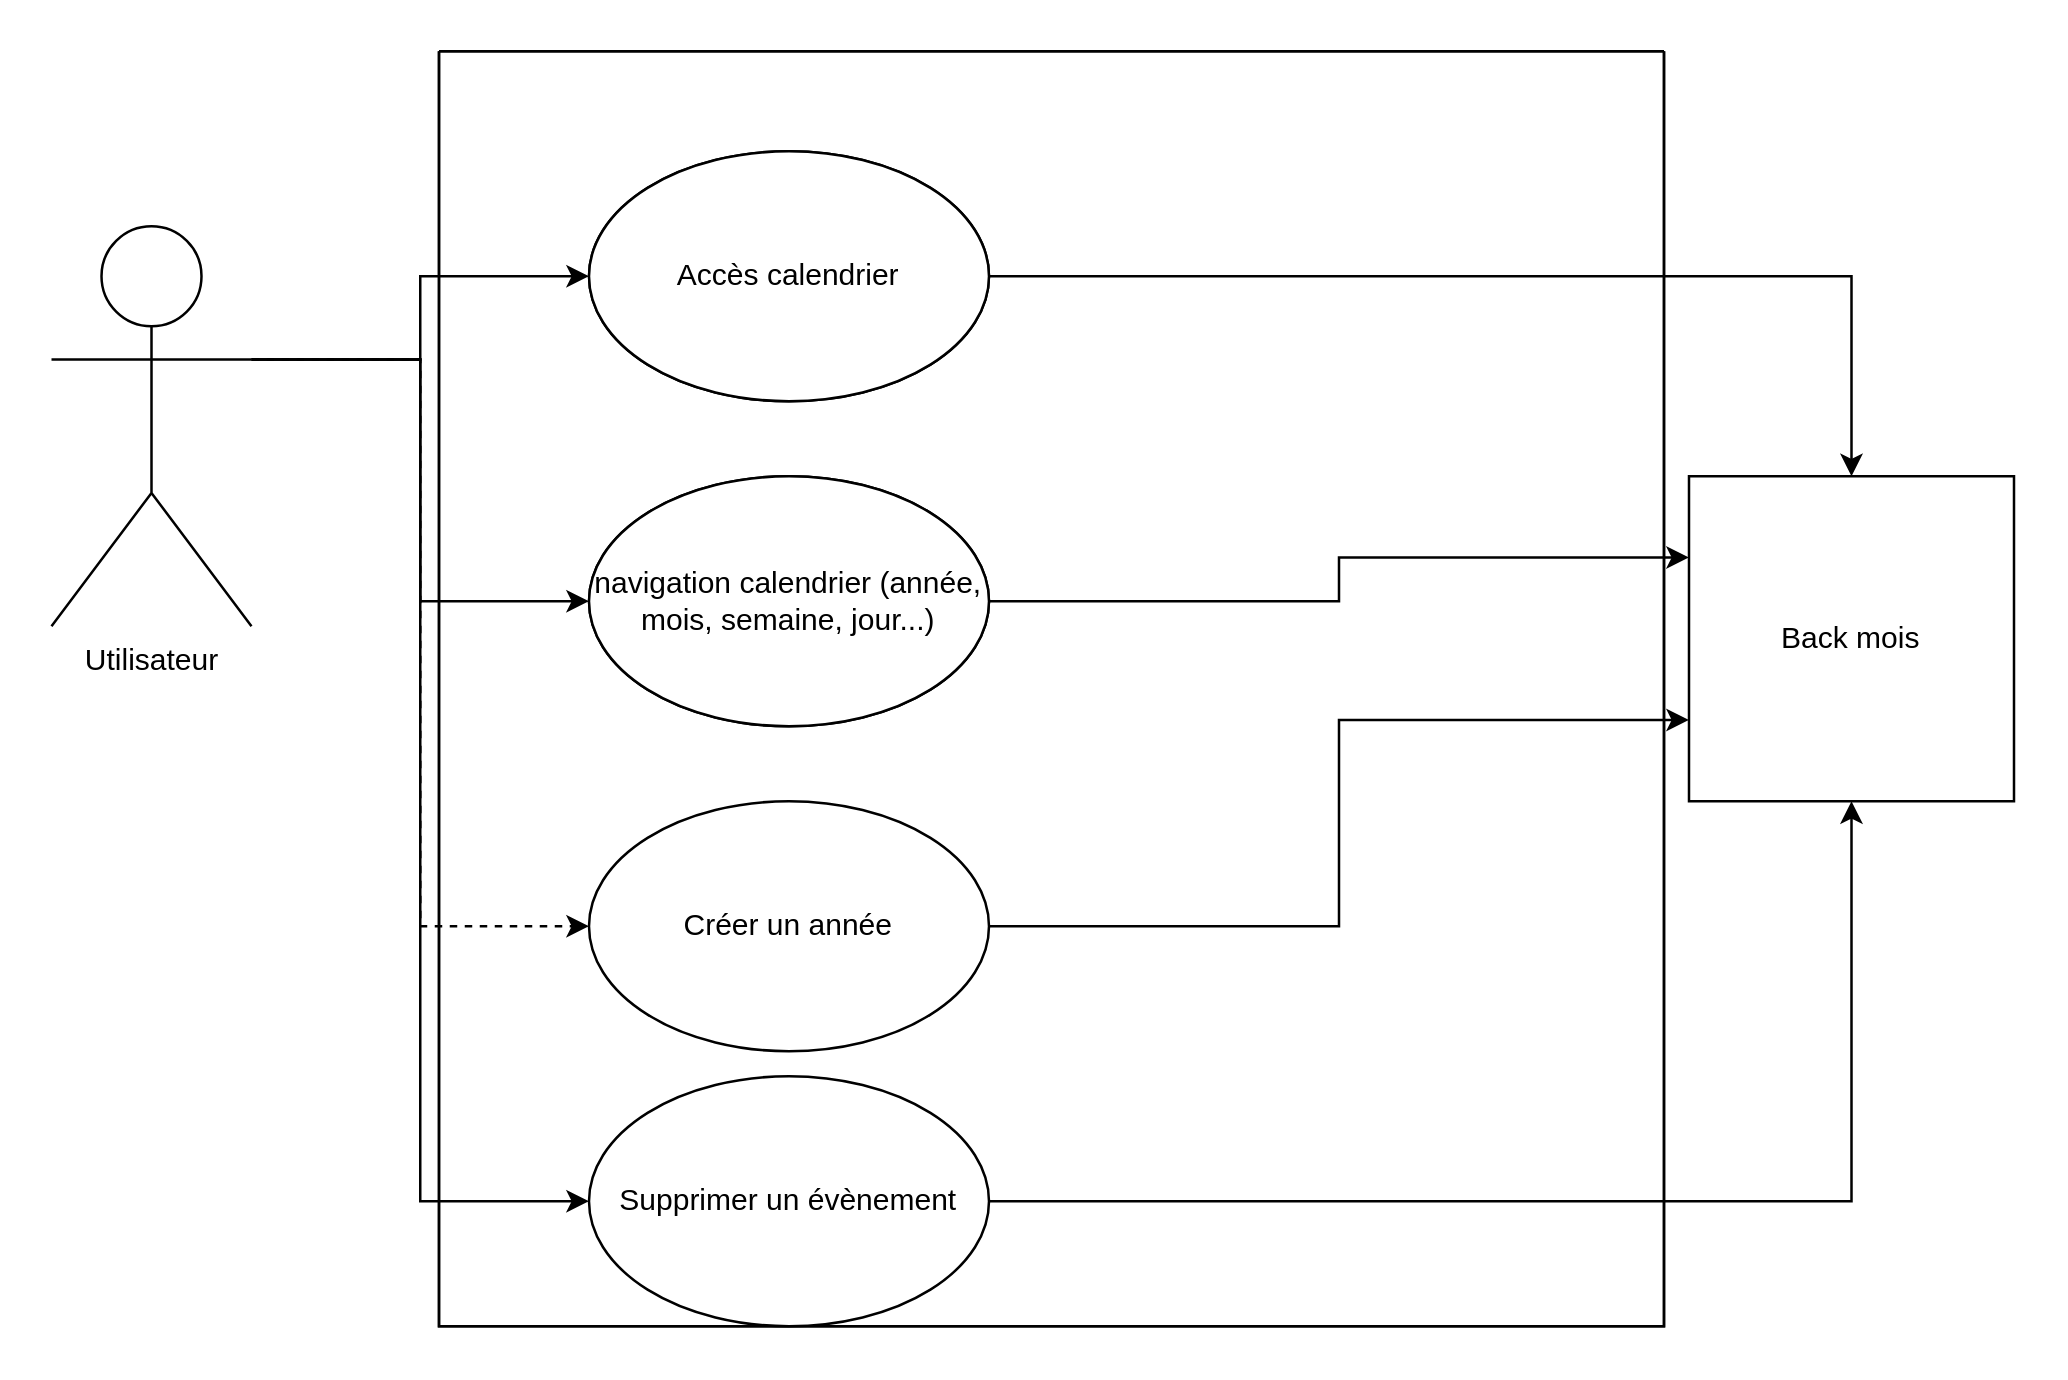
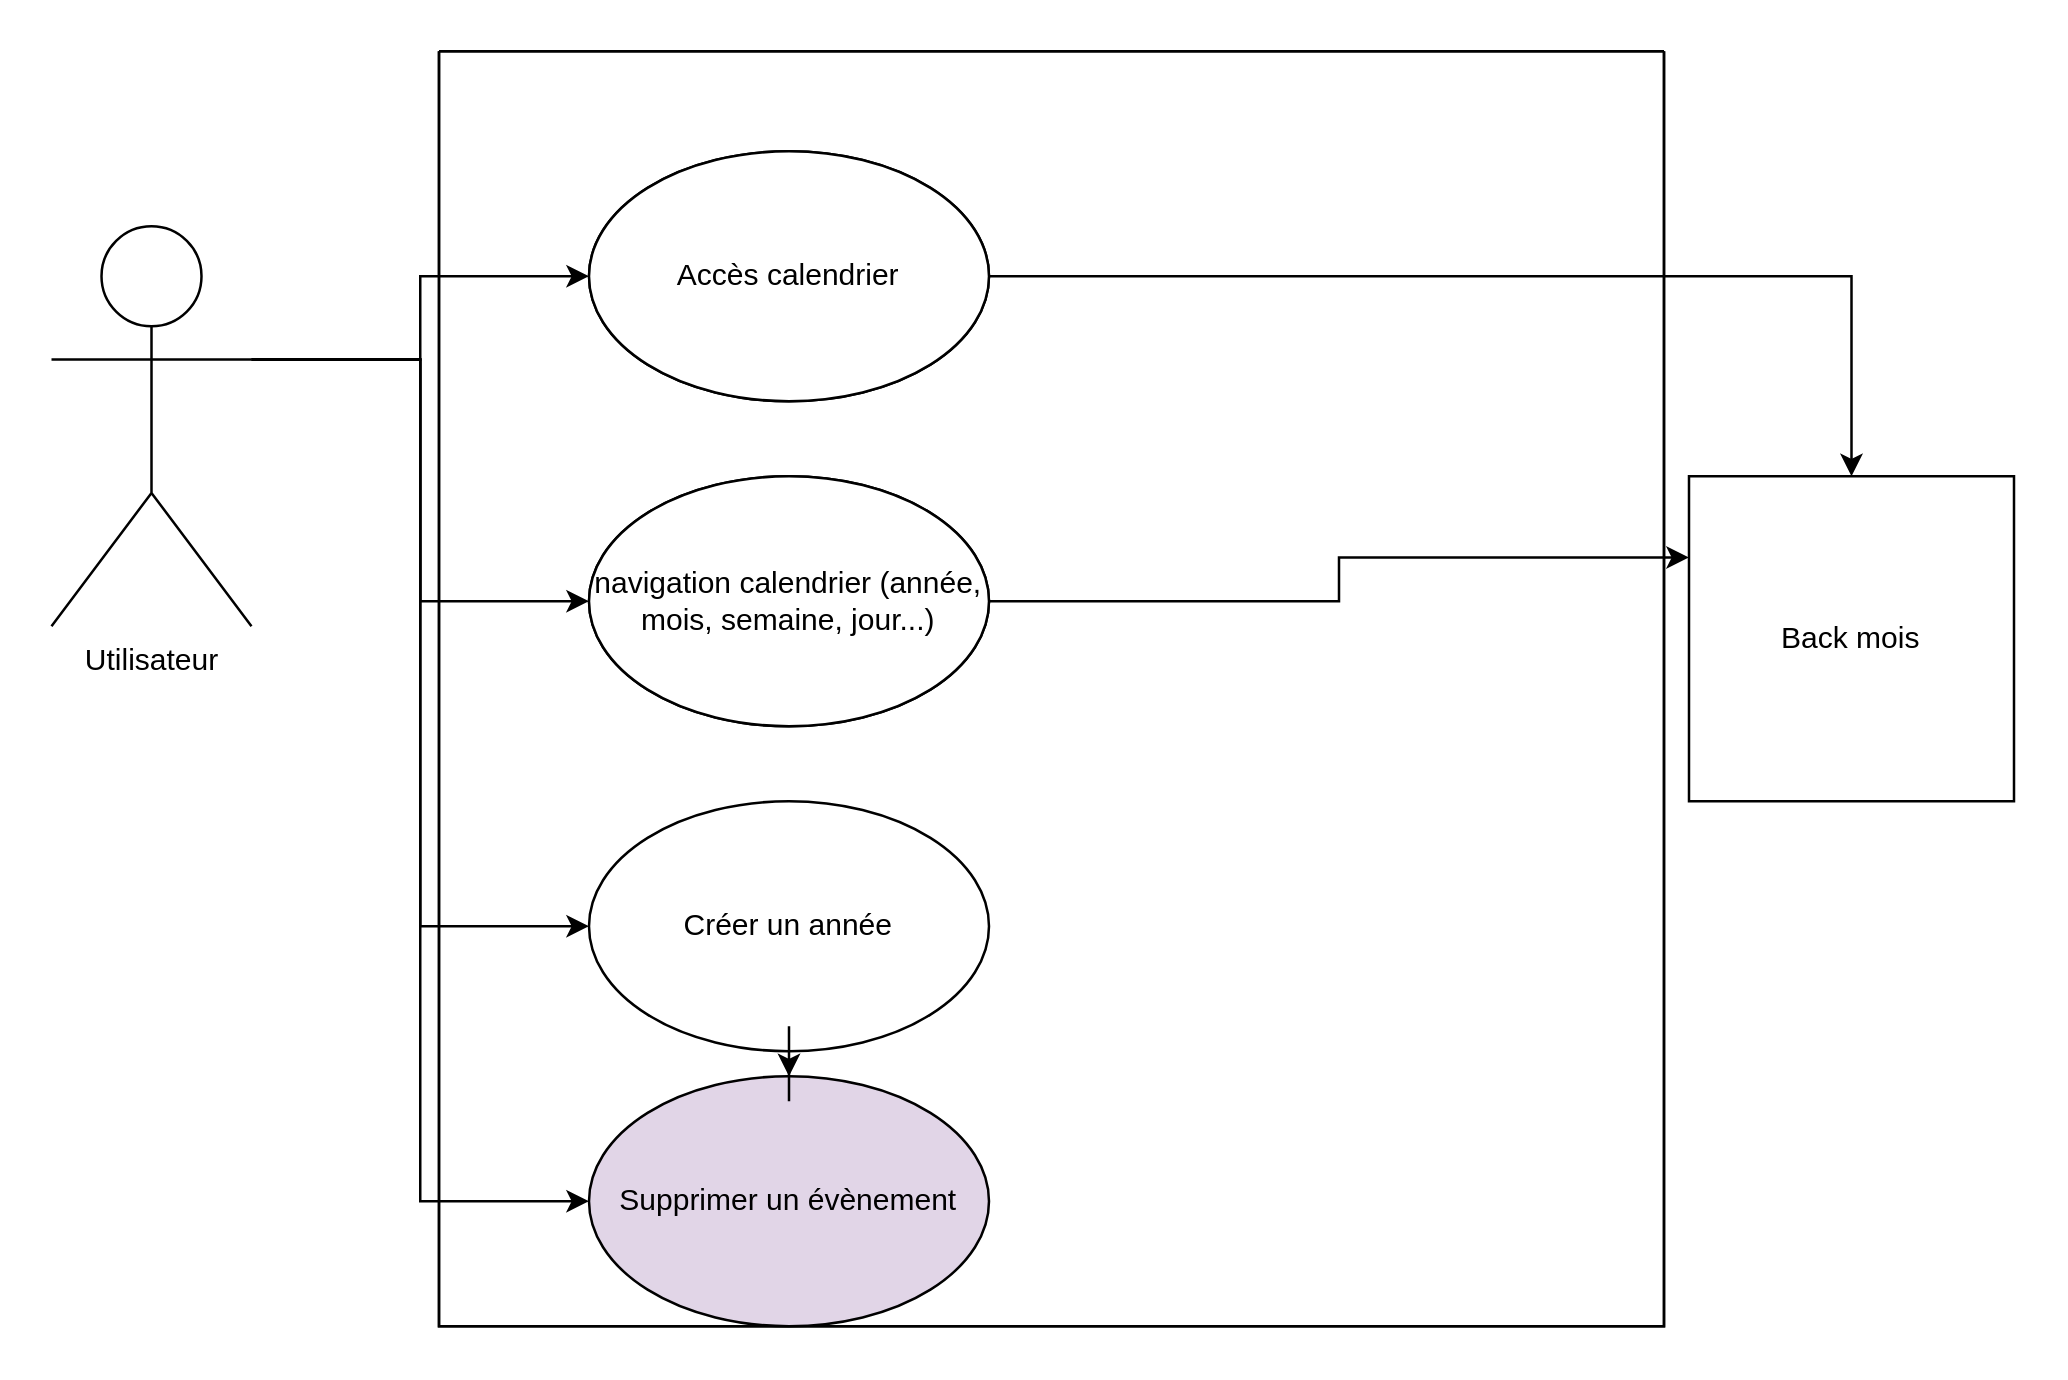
edge "Créer un année" -> "Back mois": now "Créer un année" -> "Supprimer un évènement"
edge "Utilisateur" -> "Créer un année": style dashed -> solid
node "Supprimer un évènement": fillcolor #ffffff -> #e1d5e7
edge "Supprimer un évènement" -> "Back mois": removed
